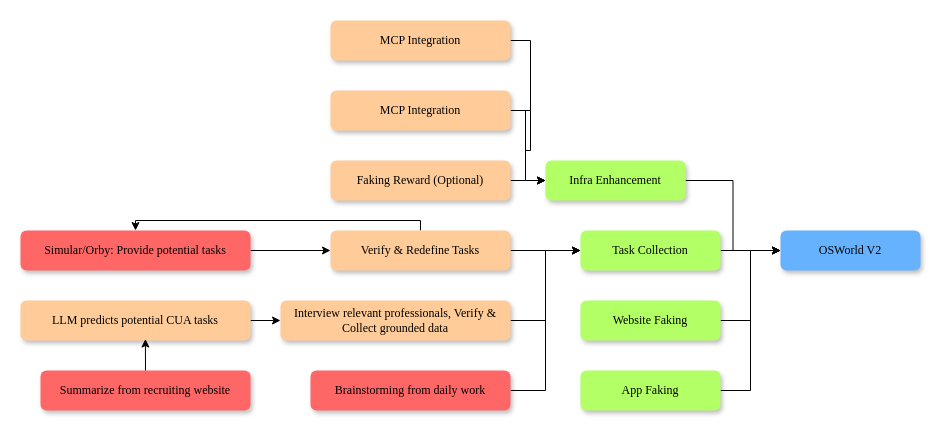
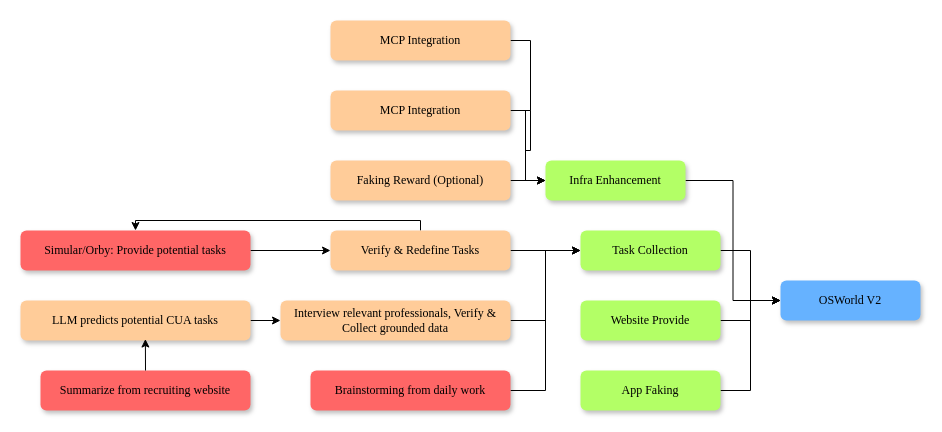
node "OSWorld V2": moved (851, 251) -> (851, 301)
node "Website Faking": label "Website Faking" -> "Website Provide"
